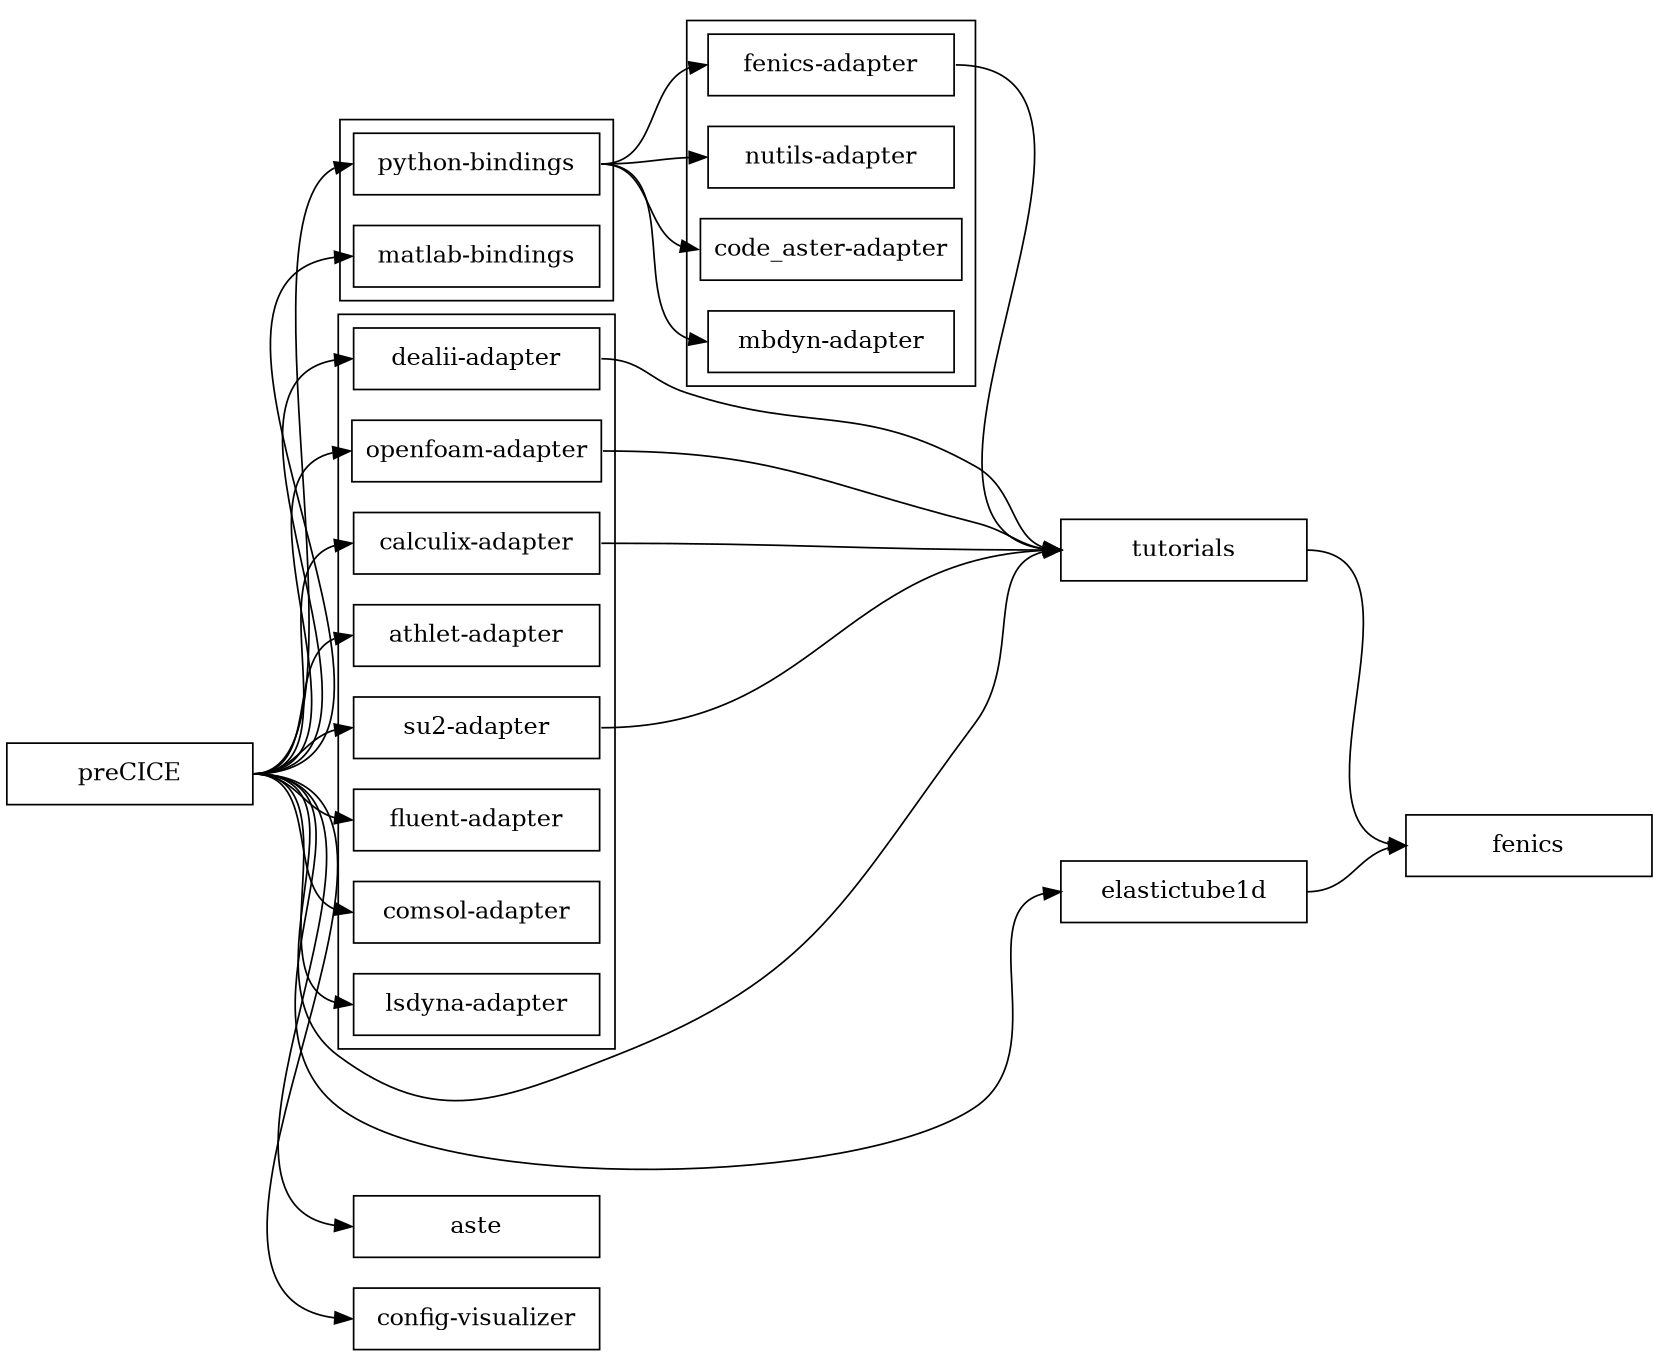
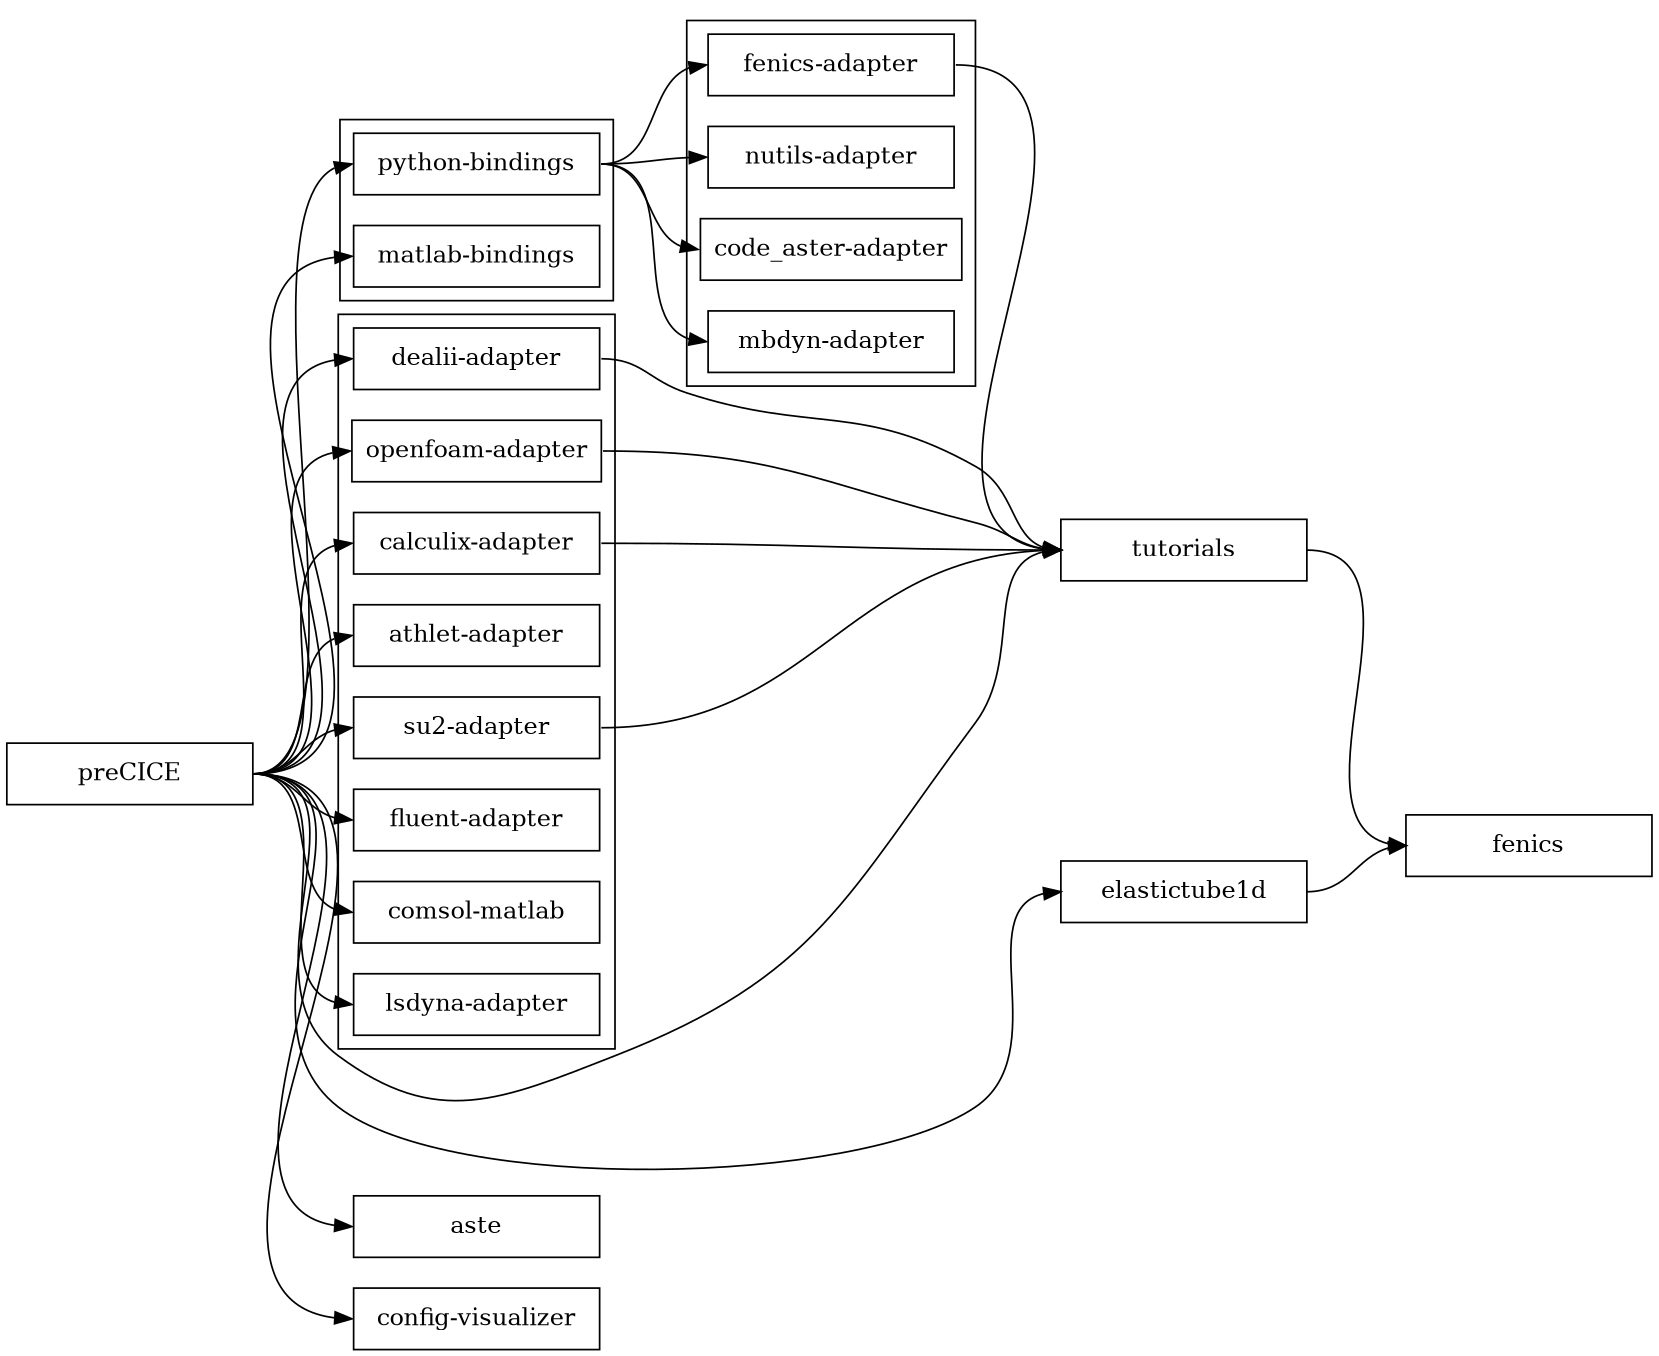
node "comsol-adapter": label "comsol-adapter" -> "comsol-matlab"
